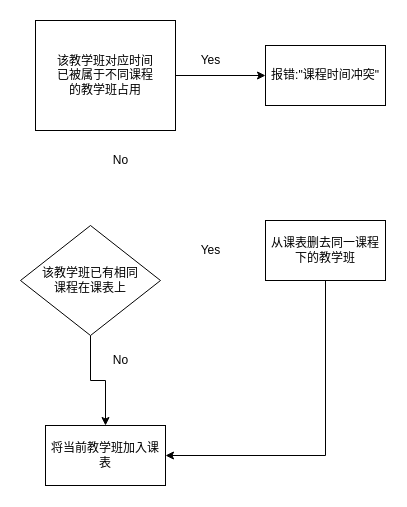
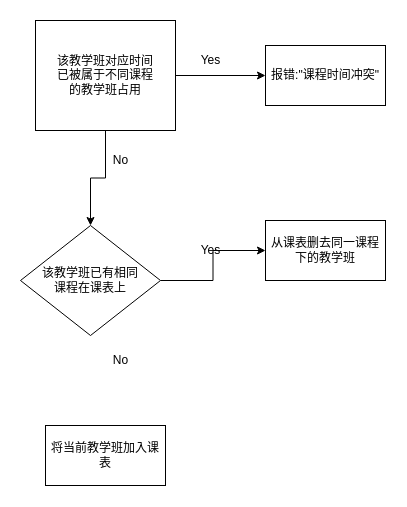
edge "该教学班对应时间 已被属于不同课程 的教学班占用" -> "该教学班已有相同 课程在课表上": added
edge "该教学班已有相同 课程在课表上" -> "从课表删去同一课程下的教学班": added
edge "该教学班已有相同 课程在课表上" -> "将当前教学班加入课表": removed
edge "从课表删去同一课程下的教学班" -> "将当前教学班加入课表": removed
